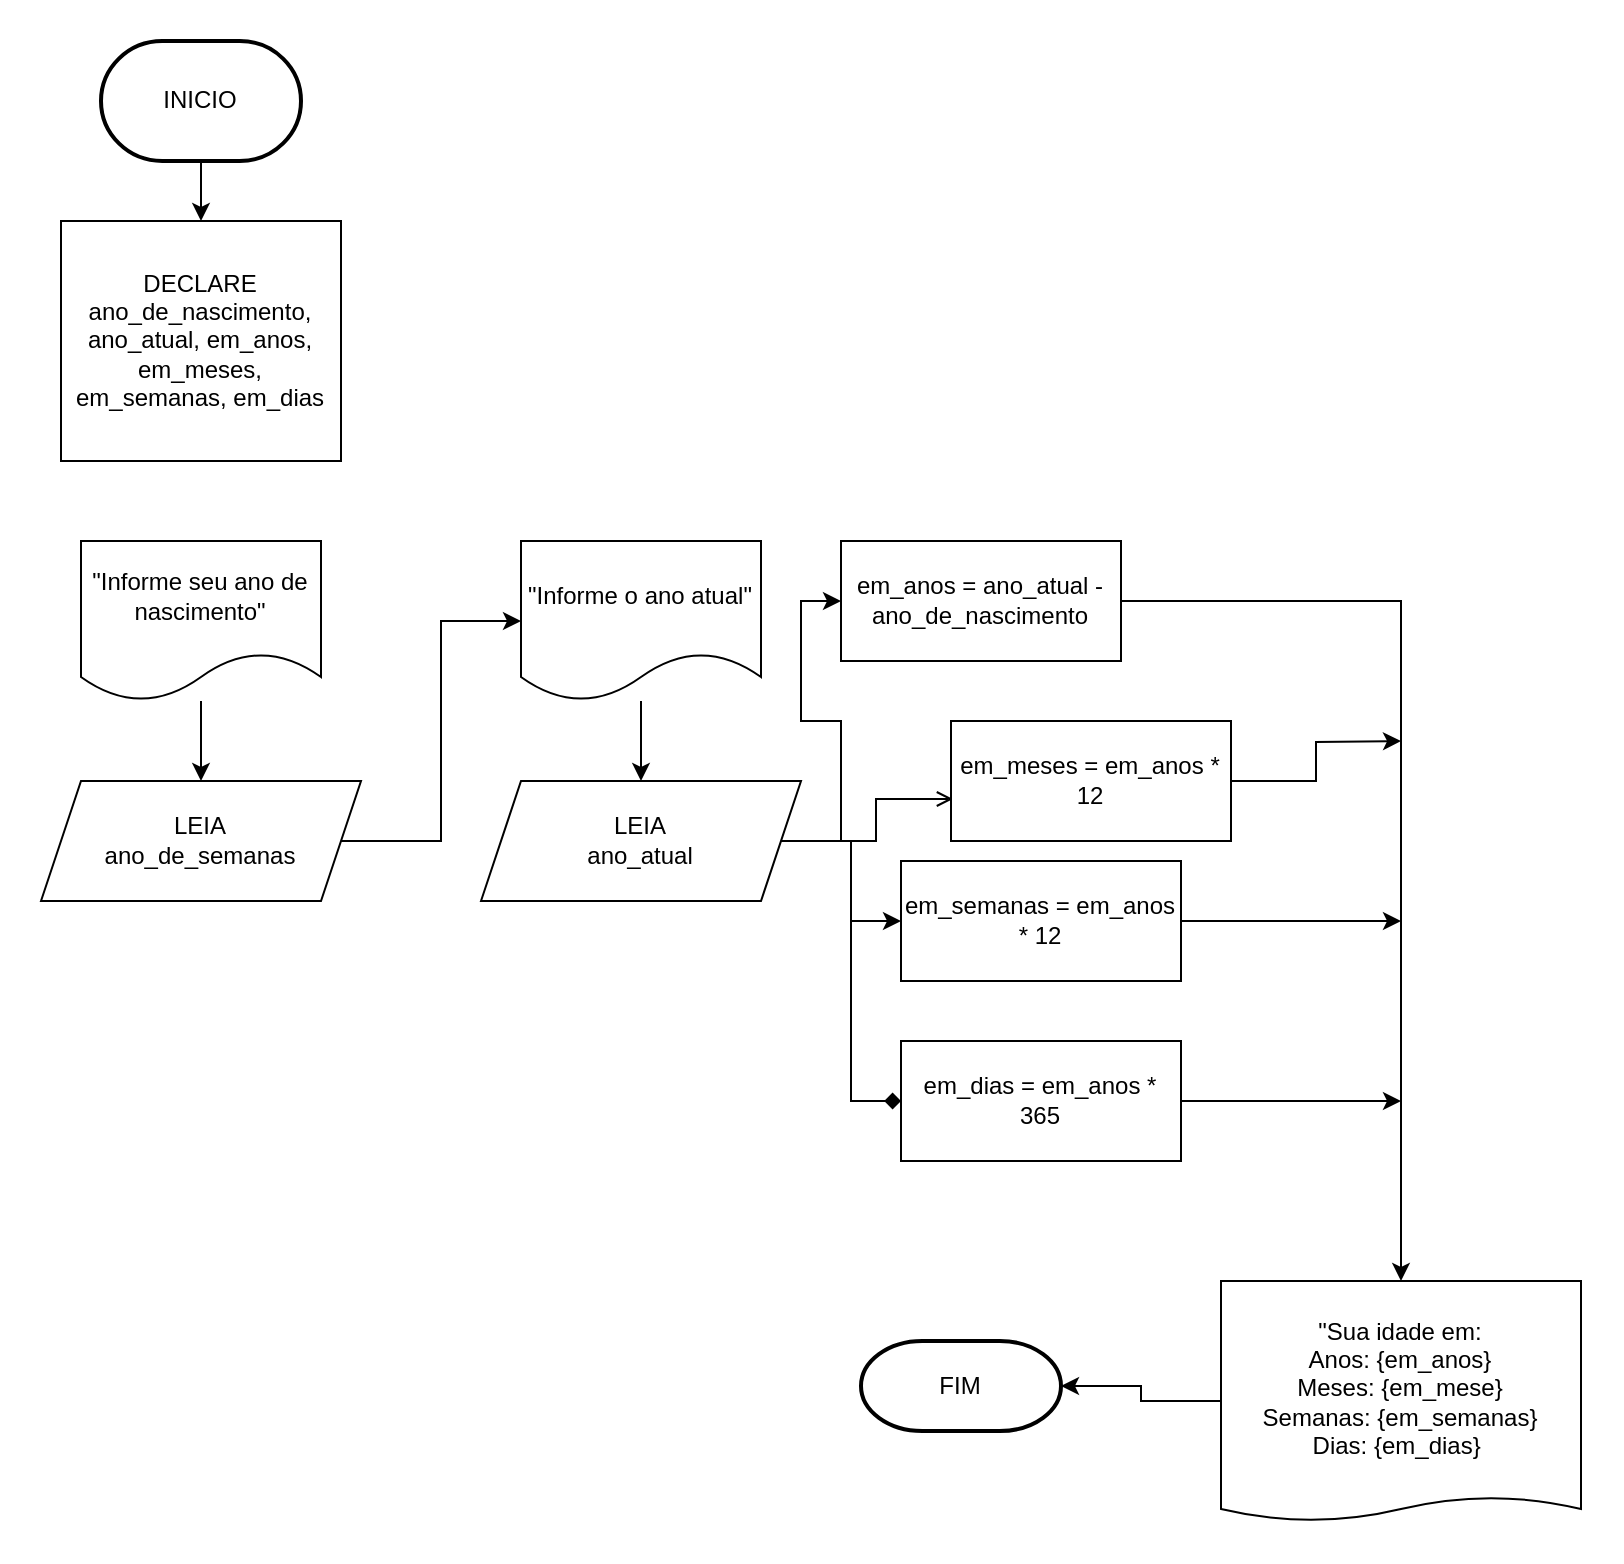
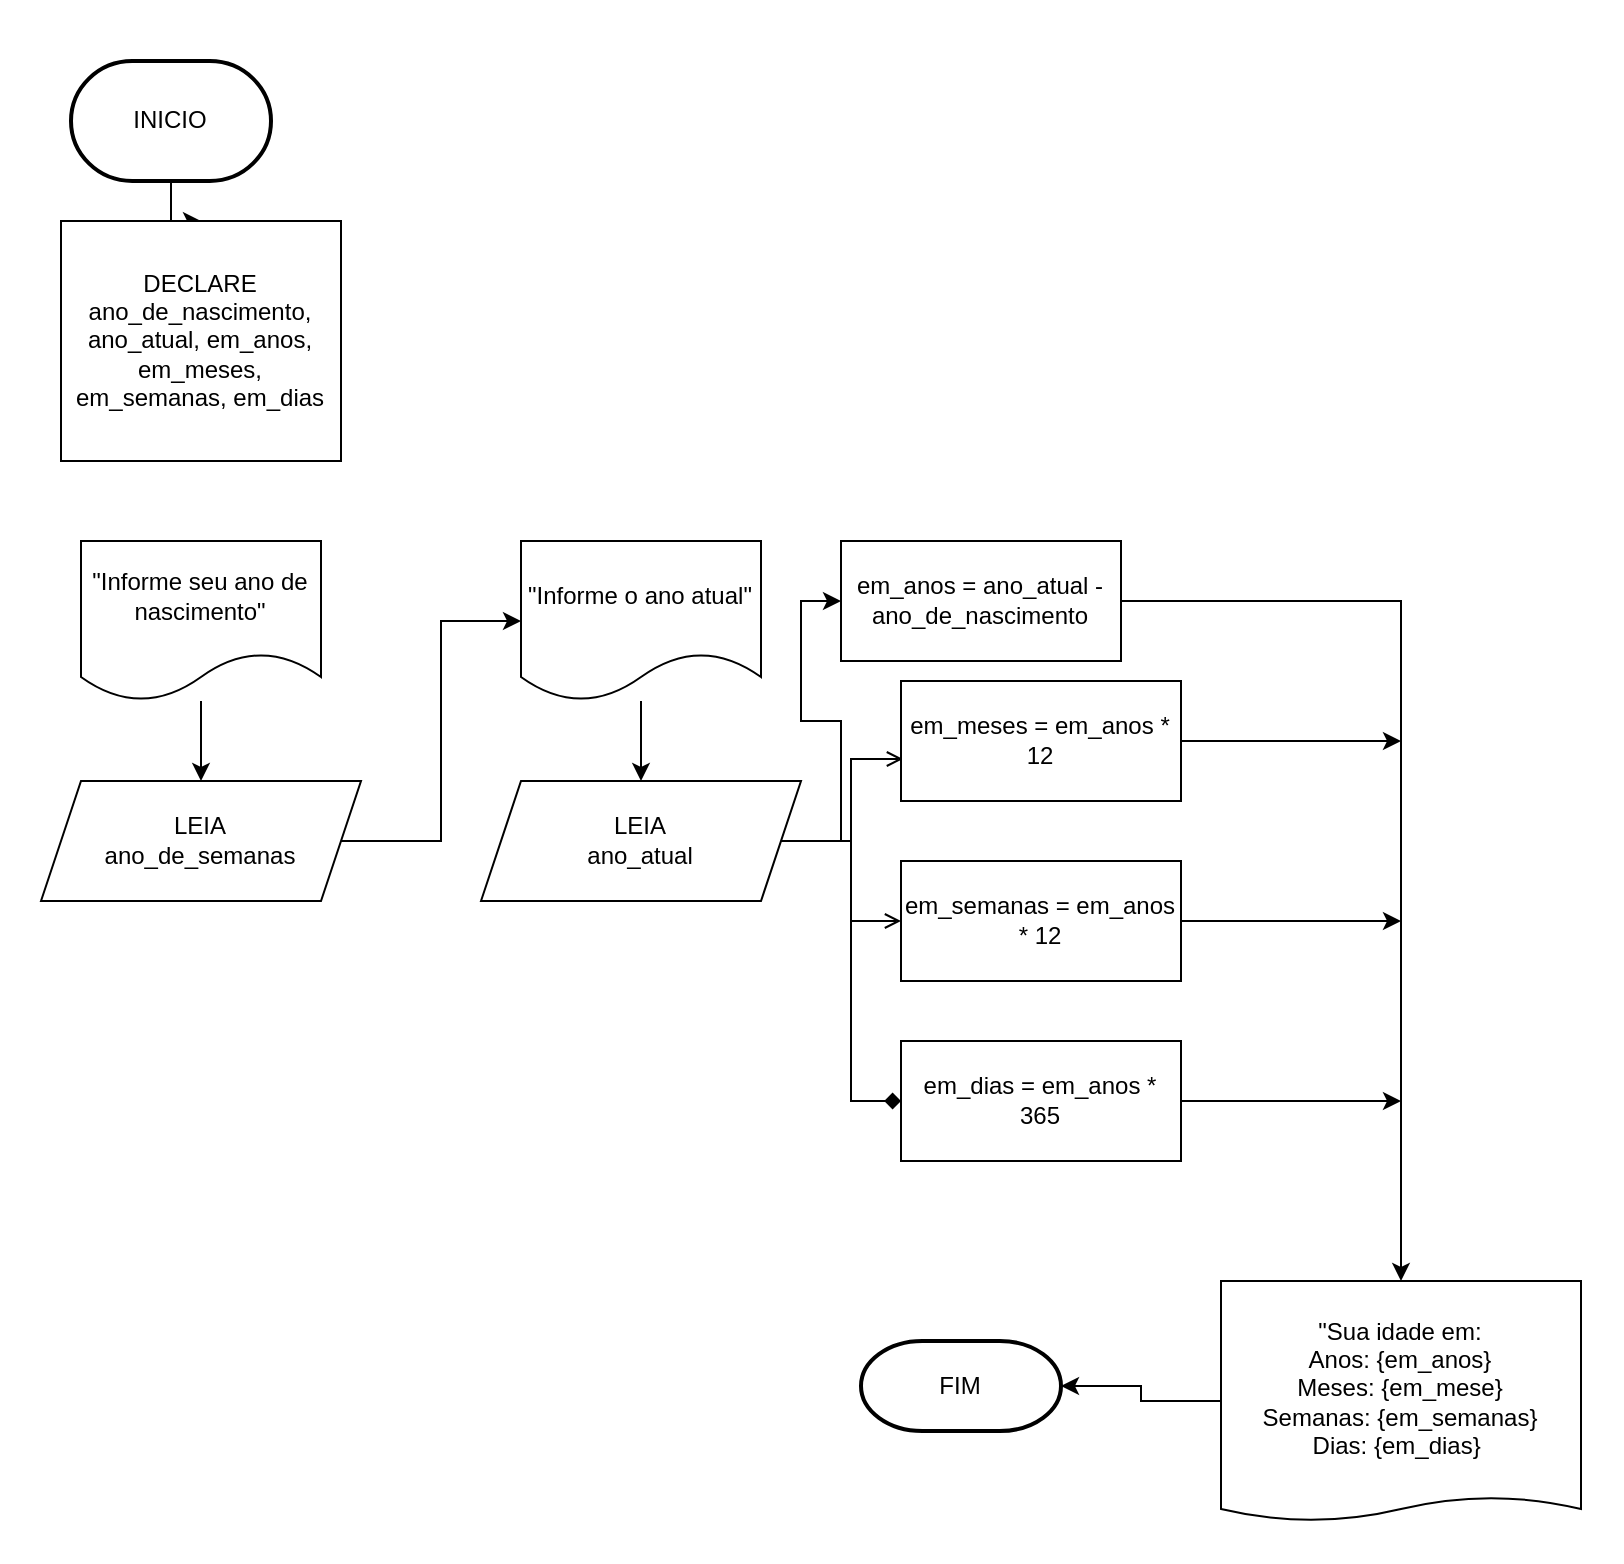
node "INICIO": moved (201, 101) -> (171, 121)
node "em_meses = em_anos * 12": moved (1091, 781) -> (1041, 741)
edge "LEIA ano_atual" -> "em_semanas = em_anos * 12": arrowhead classic -> open
